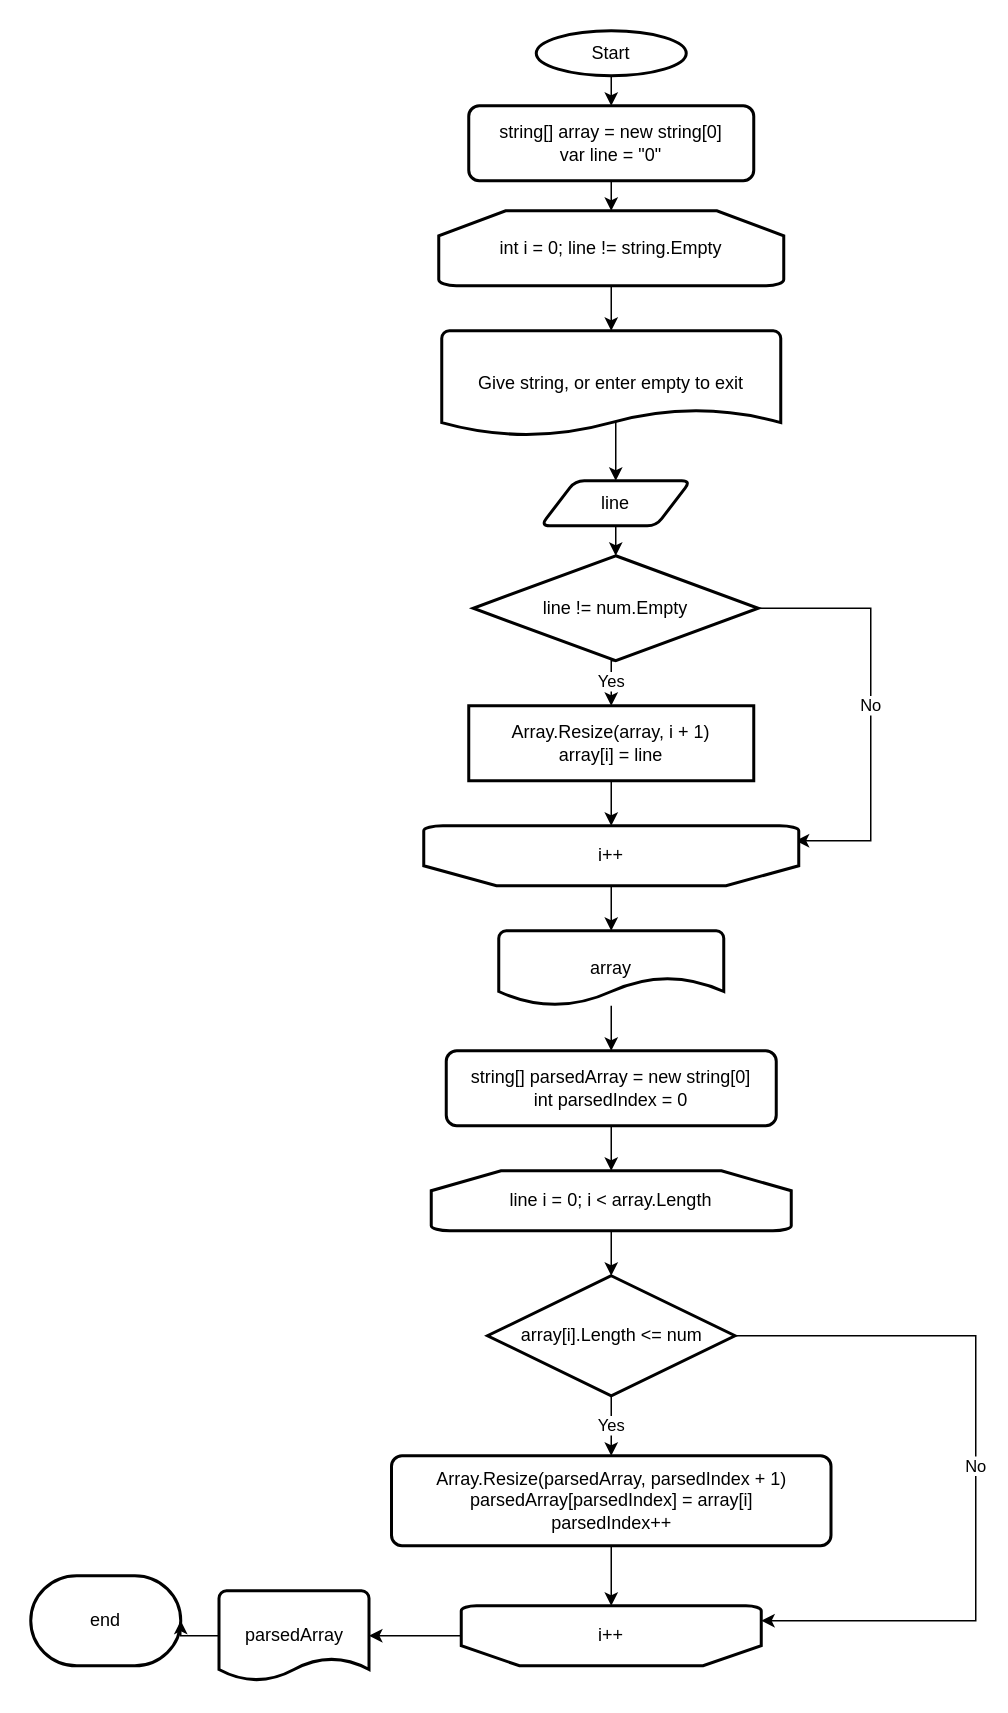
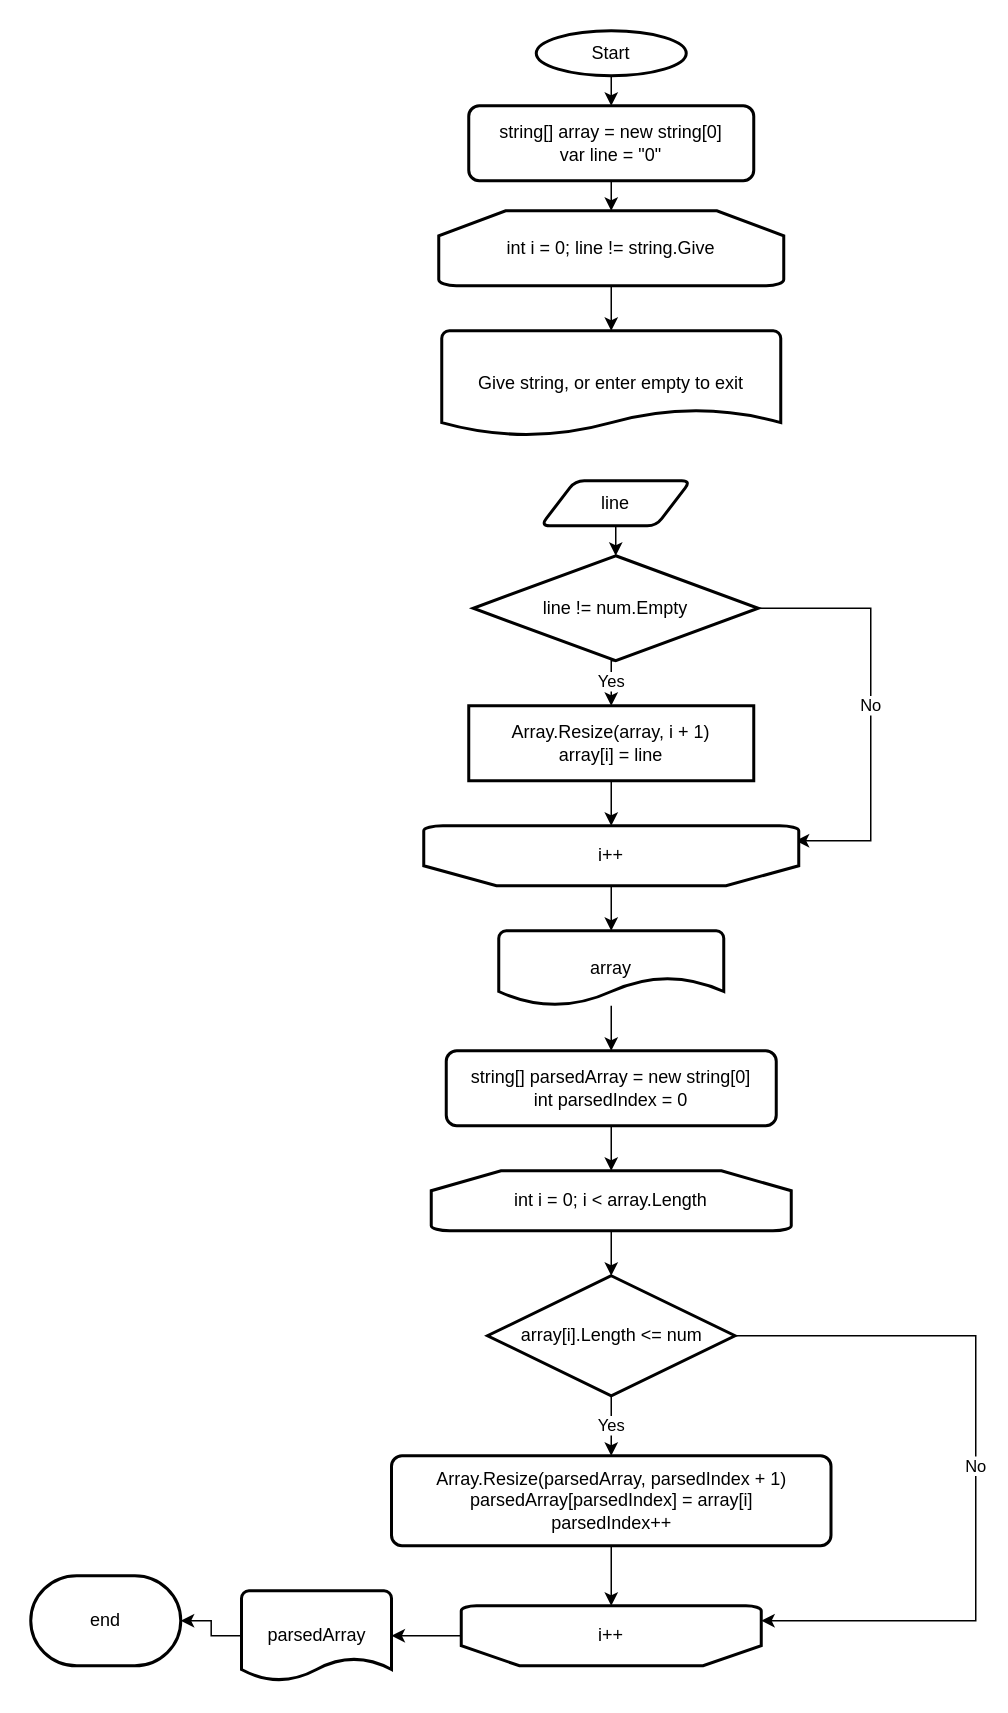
node "int i = 0; line != string.Empty": label "int i = 0; line != string.Empty" -> "int i = 0; line != string.Give"
edge "Give string, or enter empty to exit" -> "line": removed
node "line i = 0; i < array.Length": label "line i = 0; i < array.Length" -> "int i = 0; i < array.Length"
node "parsedArray": moved (294, 1636) -> (317, 1636)
